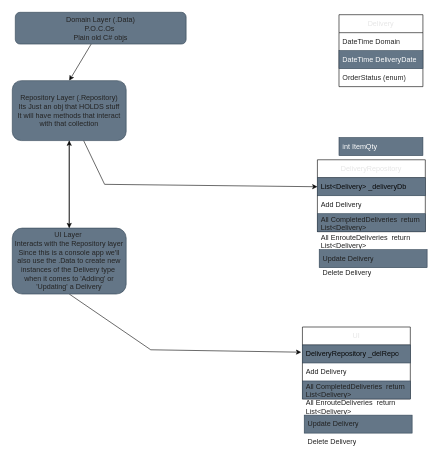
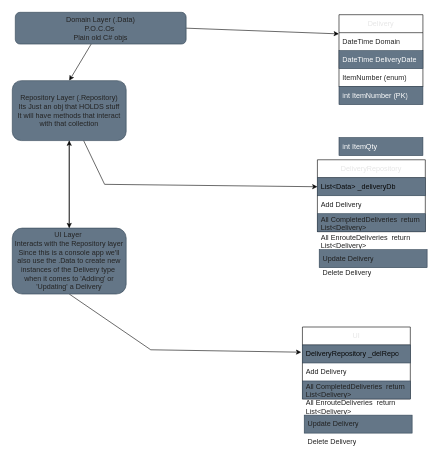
edge "Domain Layer (.Data) P.O.C.Os Plain old C# objs" -> "DateTime Domain": added
node "OrderStatus (enum)": label "OrderStatus (enum)" -> "ItemNumber (enum)"
node "int ItemNumber (PK)": added
node "List<Delivery> _deliveryDb": label "List<Delivery> _deliveryDb" -> "List<Data> _deliveryDb"
